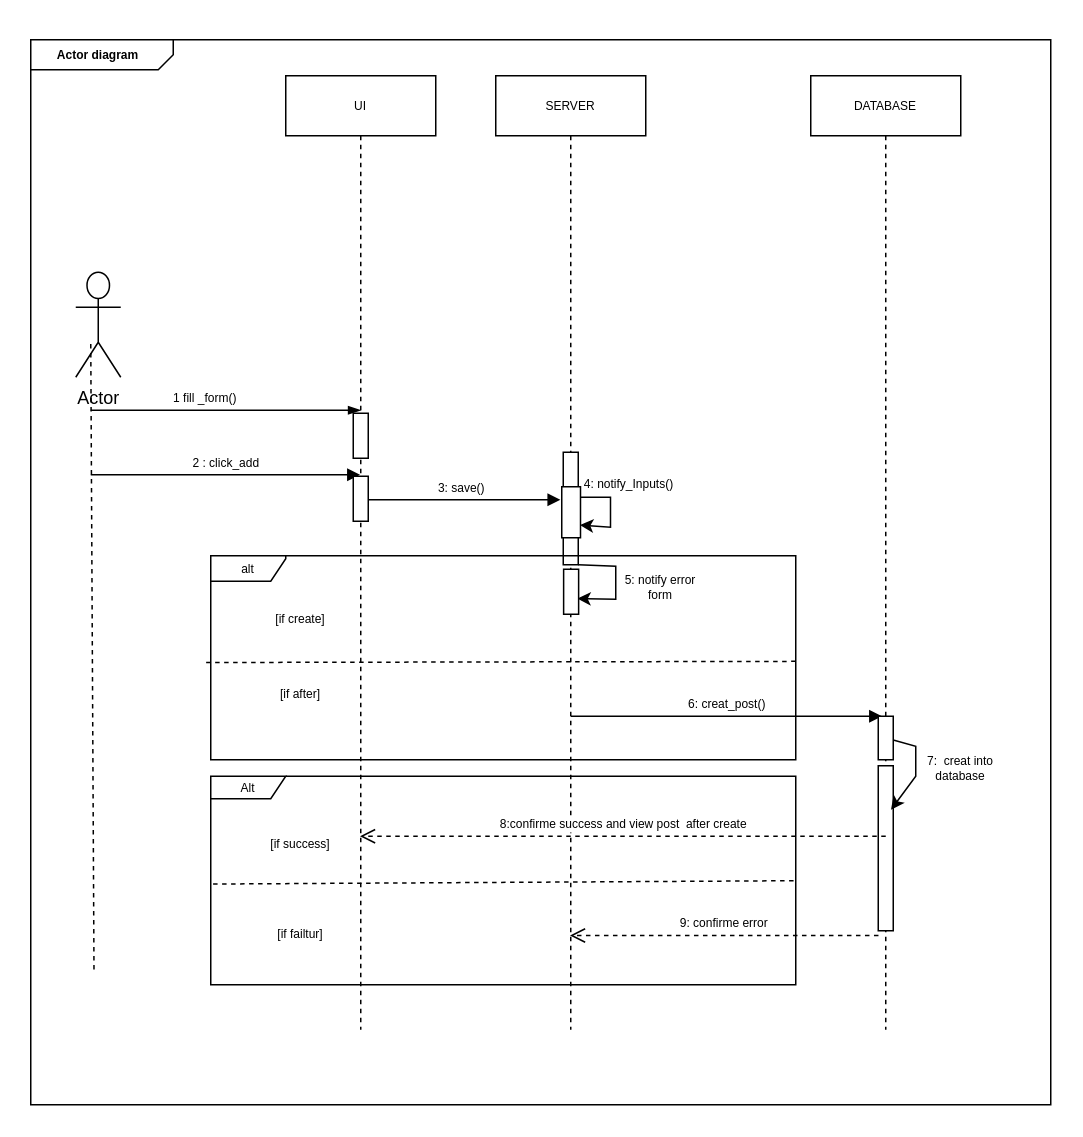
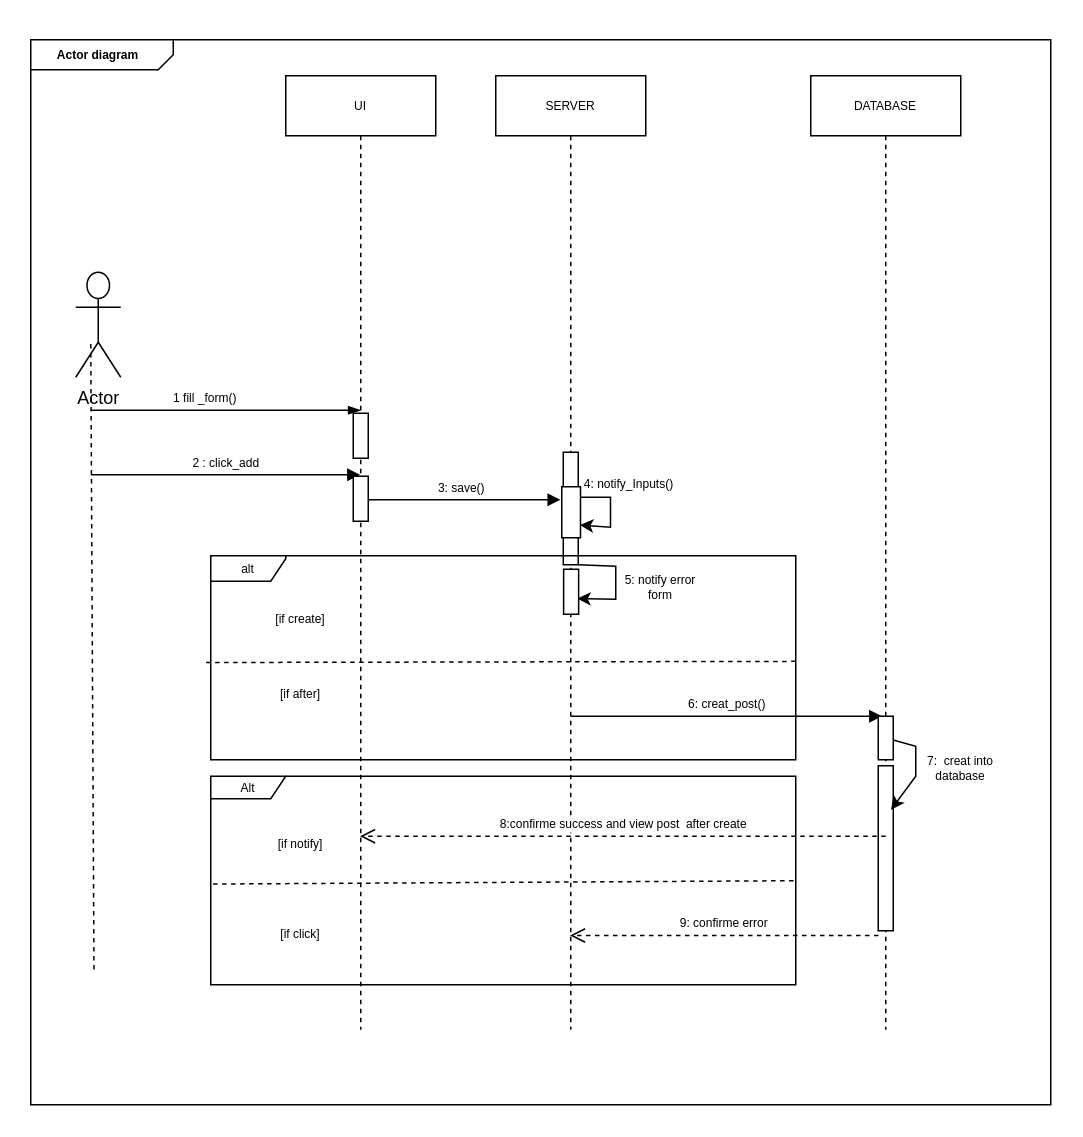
node "[if success]": label "[if success]" -> "[if notify]"
node "[if failtur]": label "[if failtur]" -> "[if click]"
